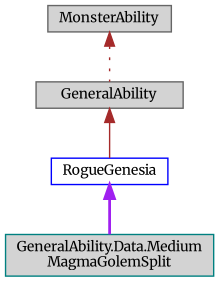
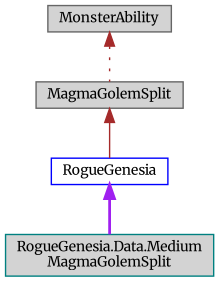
node "GeneralAbility": label "GeneralAbility" -> "MagmaGolemSplit"
node "GeneralAbility.Data.Medium MagmaGolemSplit": label "GeneralAbility.Data.Medium MagmaGolemSplit" -> "RogueGenesia.Data.Medium MagmaGolemSplit"
